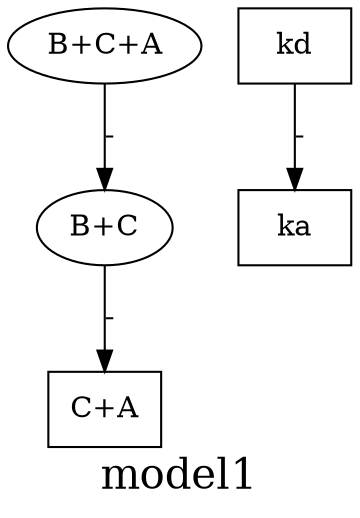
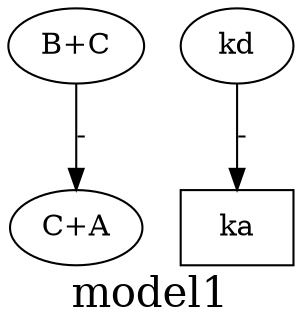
node "B+C+A": removed
node "kd": shape box -> ellipse
node "C+A": shape box -> ellipse
